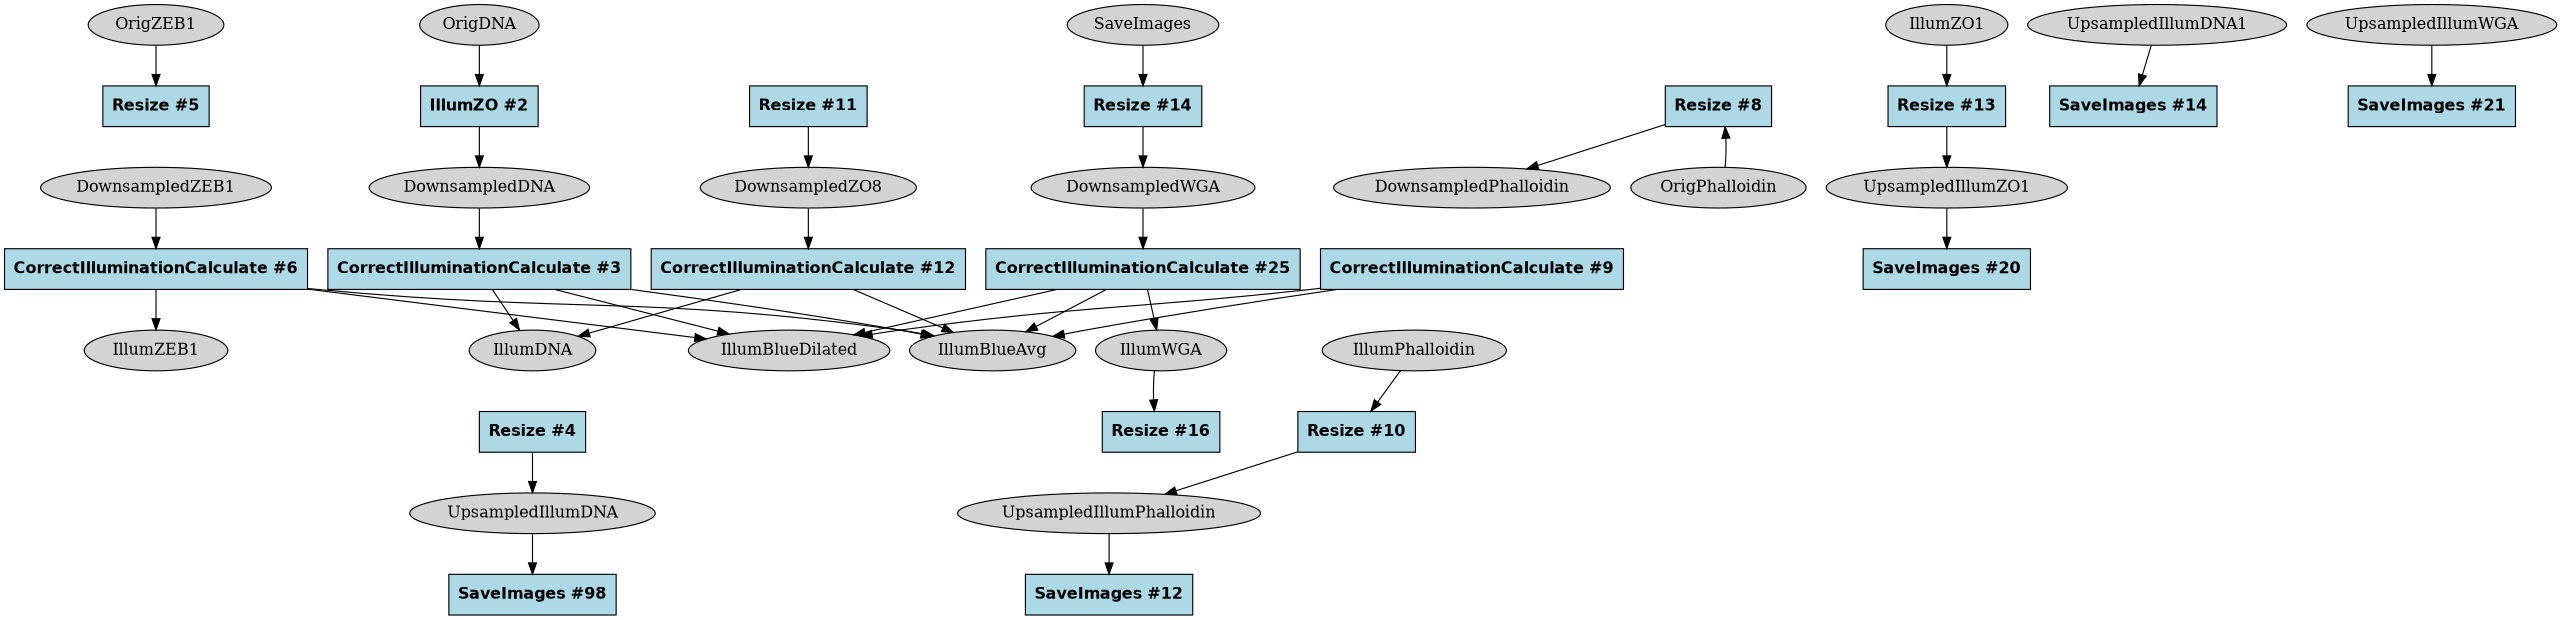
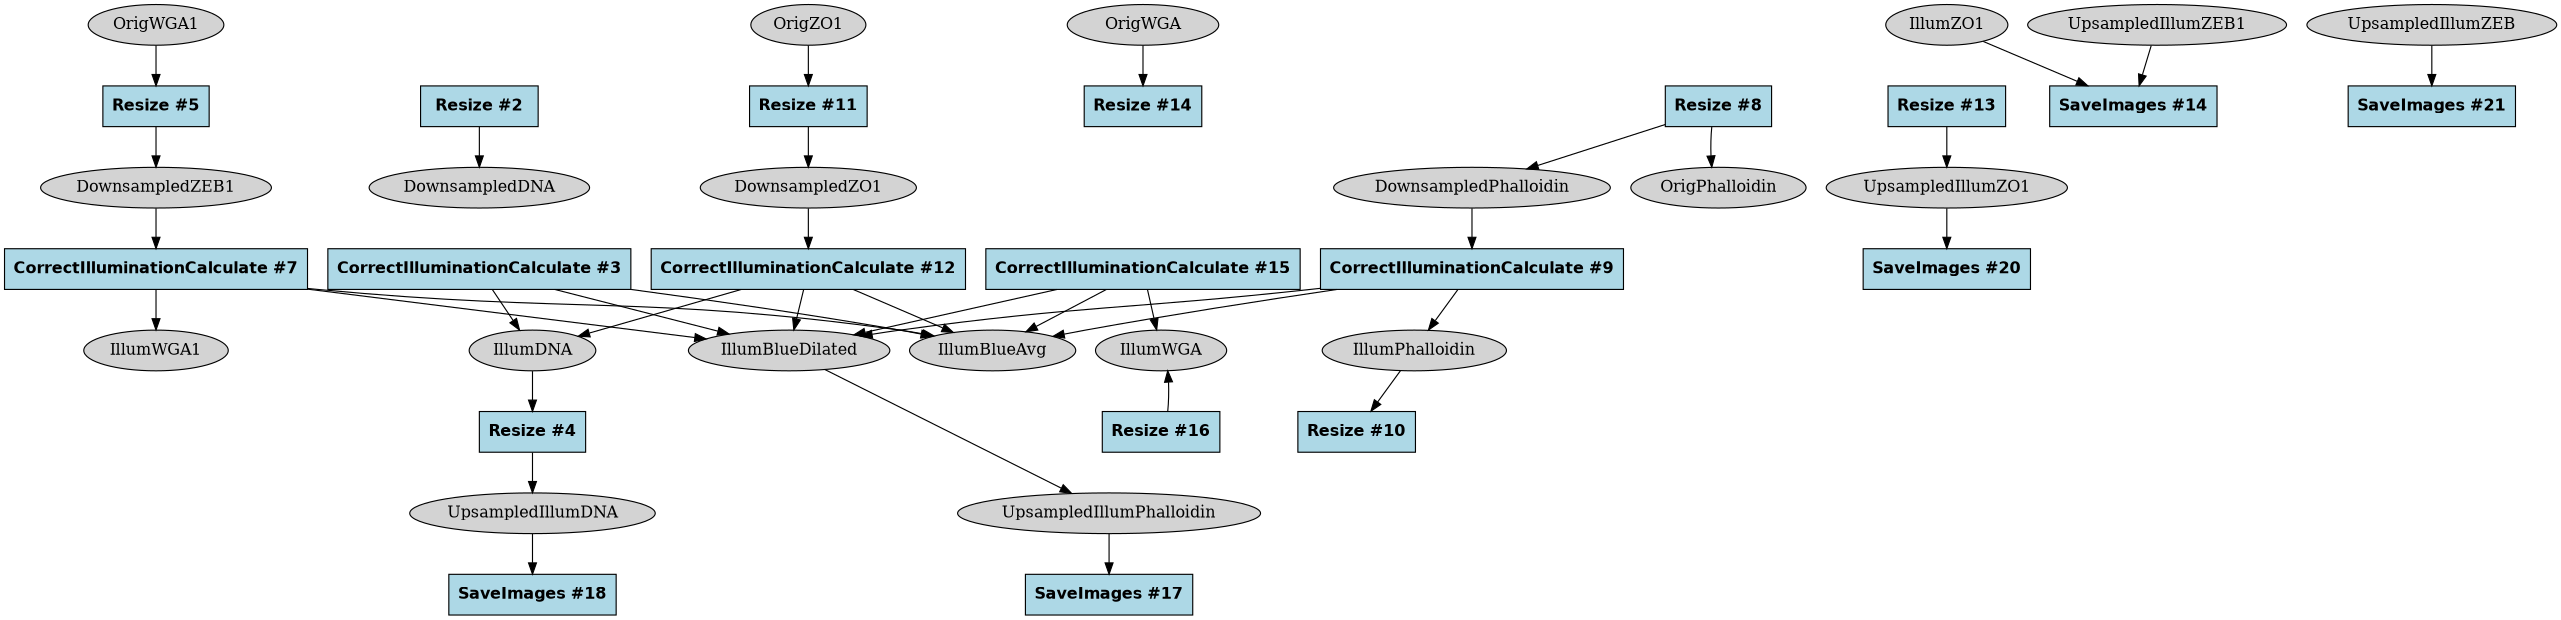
node "OrigZEB1": label "OrigZEB1" -> "OrigWGA1"
node "OrigDNA": removed
node "OrigZO1": added
node "SaveImages": label "SaveImages" -> "OrigWGA"
node "UpsampledIllumDNA1": label "UpsampledIllumDNA1" -> "UpsampledIllumZEB1"
node "UpsampledIllumWGA": label "UpsampledIllumWGA" -> "UpsampledIllumZEB"
edge "IllumZO1" -> "Resize #13": now "IllumZO1" -> "SaveImages #14"
node "IllumZO #2": label "IllumZO #2" -> "Resize #2"
edge "Resize #5" -> "DownsampledZEB1": added
edge "OrigPhalloidin" -> "Resize #8": reversed
node "DownsampledZO8": label "DownsampledZO8" -> "DownsampledZO1"
node "DownsampledWGA": removed
edge "DownsampledDNA" -> "CorrectIlluminationCalculate #3": removed
edge "DownsampledPhalloidin" -> "CorrectIlluminationCalculate #9": added
node "CorrectIlluminationCalculate #6": label "CorrectIlluminationCalculate #6" -> "CorrectIlluminationCalculate #7"
node "CorrectIlluminationCalculate #25": label "CorrectIlluminationCalculate #25" -> "CorrectIlluminationCalculate #15"
edge "CorrectIlluminationCalculate #12" -> "IllumBlueDilated": added
edge "CorrectIlluminationCalculate #9" -> "IllumPhalloidin": added
node "IllumZEB1": label "IllumZEB1" -> "IllumWGA1"
edge "IllumWGA" -> "Resize #16": reversed
edge "IllumDNA" -> "Resize #4": added
edge "Resize #10" -> "UpsampledIllumPhalloidin": now "IllumBlueDilated" -> "UpsampledIllumPhalloidin"
node "SaveImages #98": label "SaveImages #98" -> "SaveImages #18"
node "SaveImages #12": label "SaveImages #12" -> "SaveImages #17"
